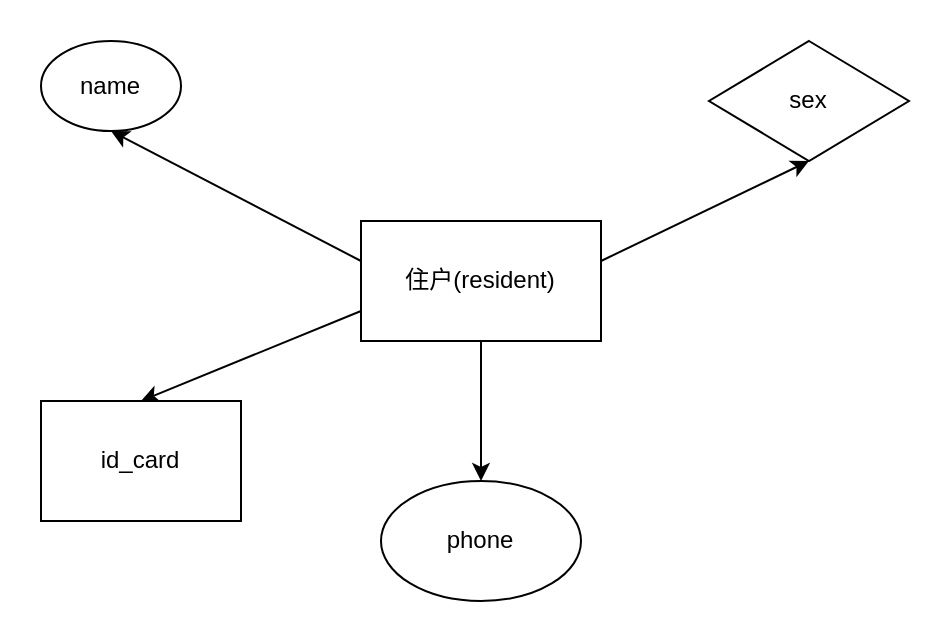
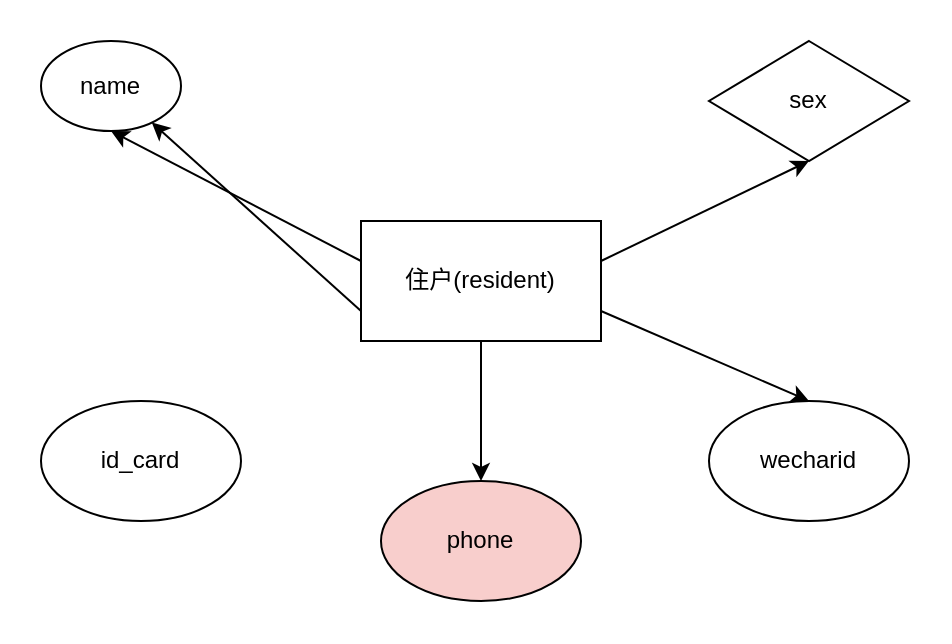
edge "住户(resident)" -> "wecharid": added
edge "住户(resident)" -> "id_card": now "住户(resident)" -> "name"
node "id_card": shape rectangle -> ellipse
node "wecharid": added
node "phone": fillcolor #ffffff -> #f8cecc
